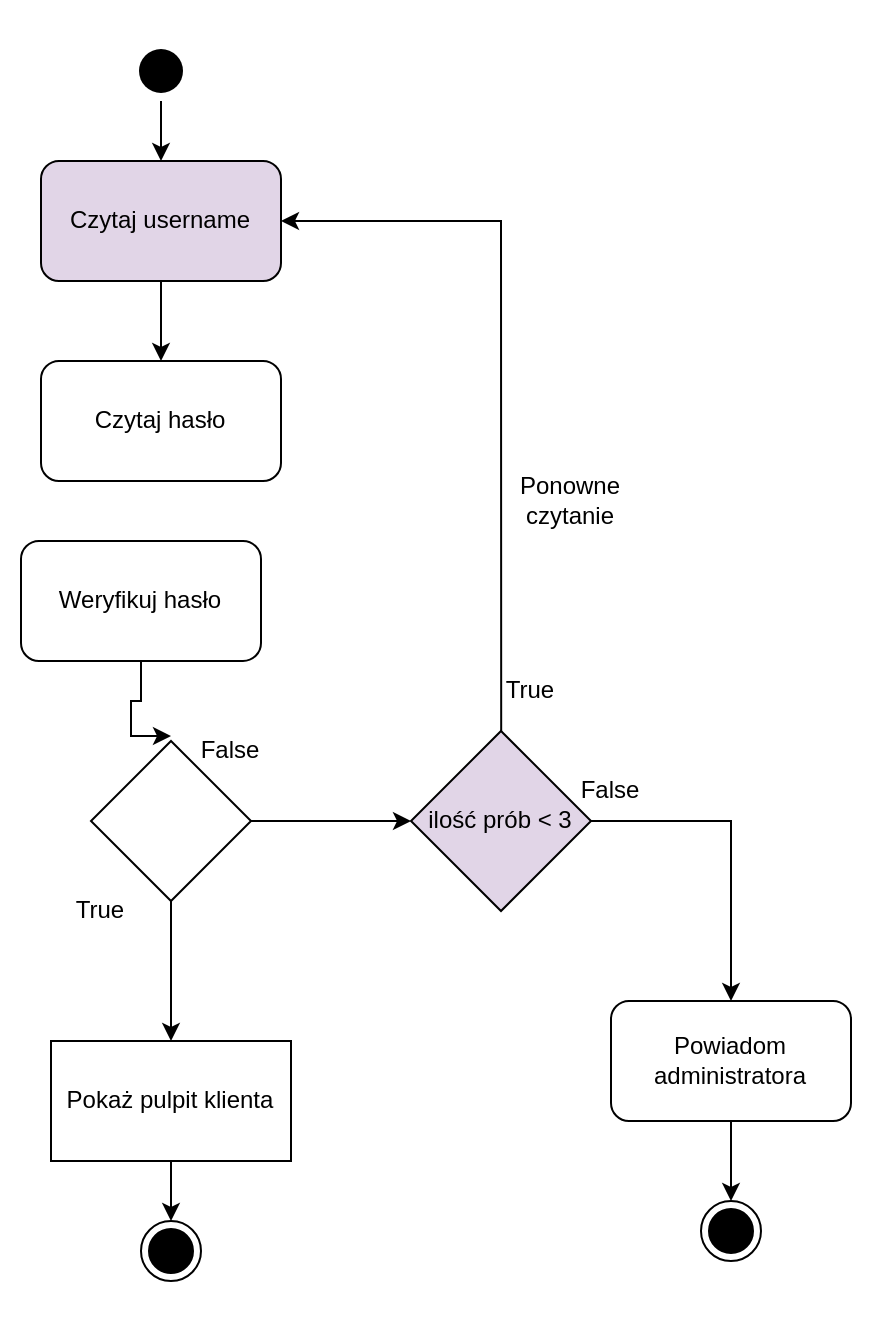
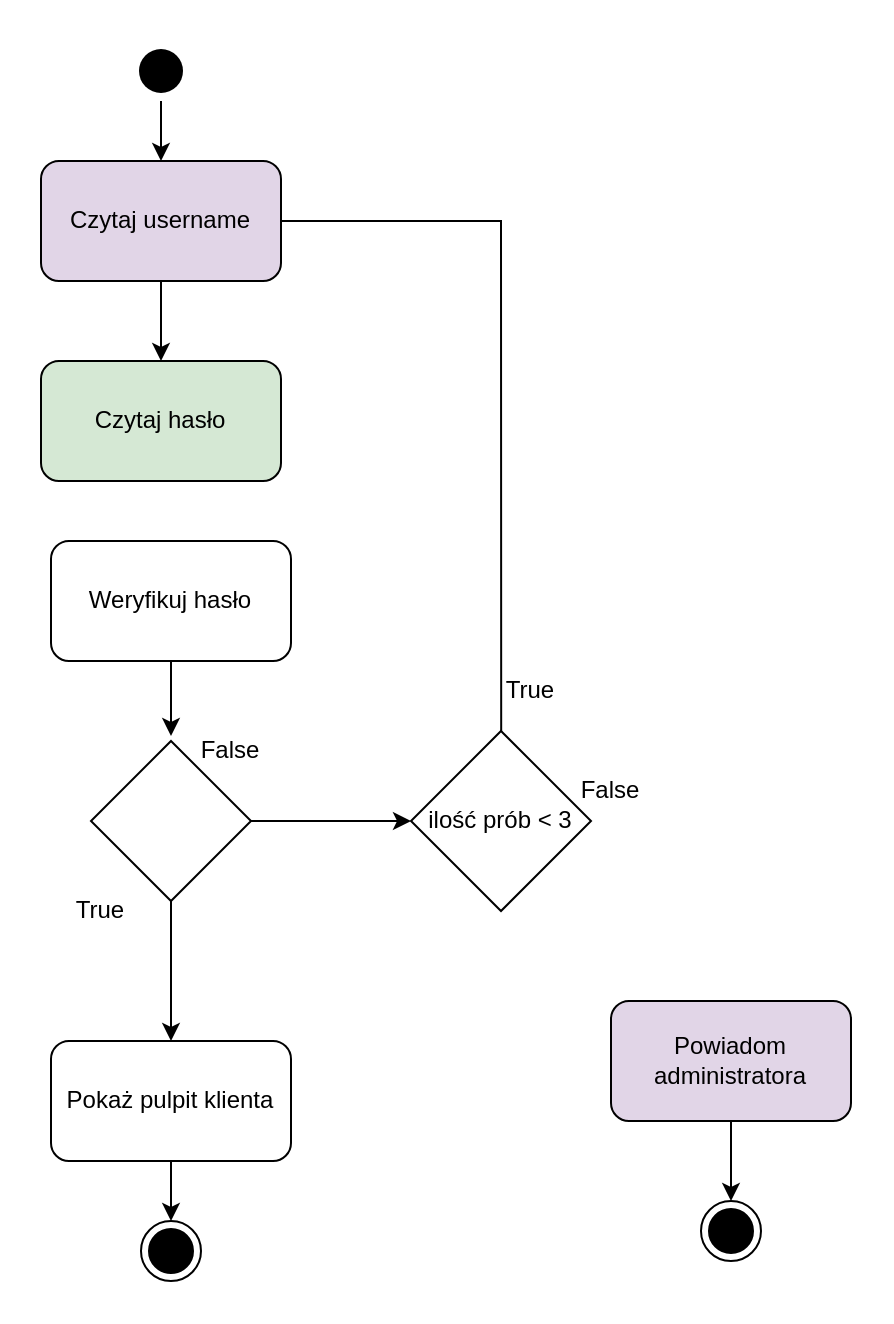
edge "ilość prób < 3" -> "Czytaj username": arrowhead classic -> none
node "Czytaj hasło": fillcolor #ffffff -> #d5e8d4
node "Ponowne czytanie": removed
node "Weryfikuj hasło": moved (141, 601) -> (171, 601)
node "ilość prób < 3": fillcolor #e1d5e7 -> #ffffff
edge "ilość prób < 3" -> "Powiadom administratora": removed
node "Powiadom administratora": fillcolor #ffffff -> #e1d5e7
node "Pokaż pulpit klienta": shape rectangle -> rounded rectangle
